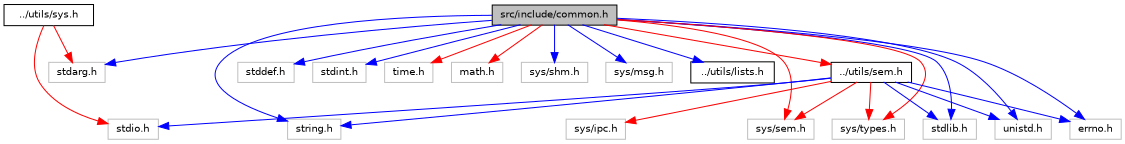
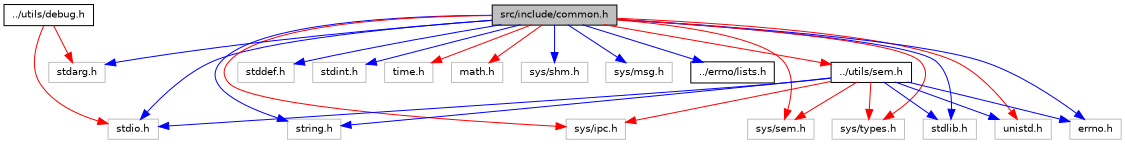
node "../utils/sys.h": label "../utils/sys.h" -> "../utils/debug.h"
edge "src/include/common.h" -> "unistd.h": color blue -> red
edge "src/include/common.h" -> "stdio.h": added
node "../utils/lists.h": label "../utils/lists.h" -> "../errno/lists.h"
edge "src/include/common.h" -> "sys/ipc.h": added
